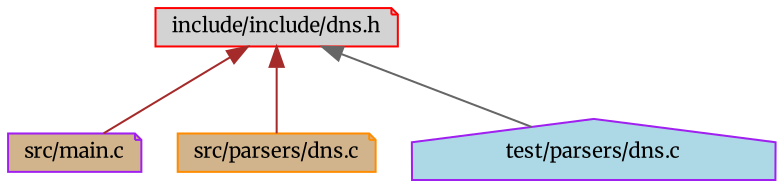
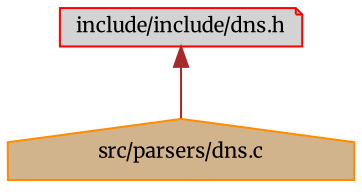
node "src/main.c": removed
node "src/parsers/dns.c": shape note -> house
node "test/parsers/dns.c": removed
